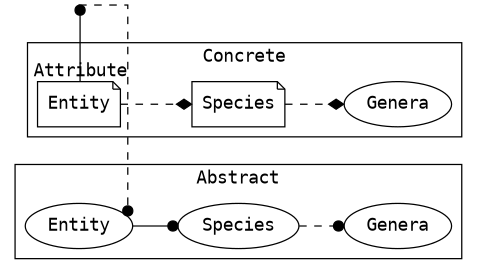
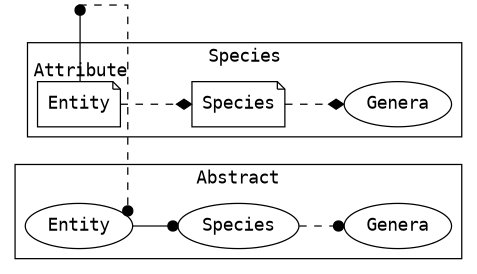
cluster "Concrete": label "Concrete" -> "Species"
